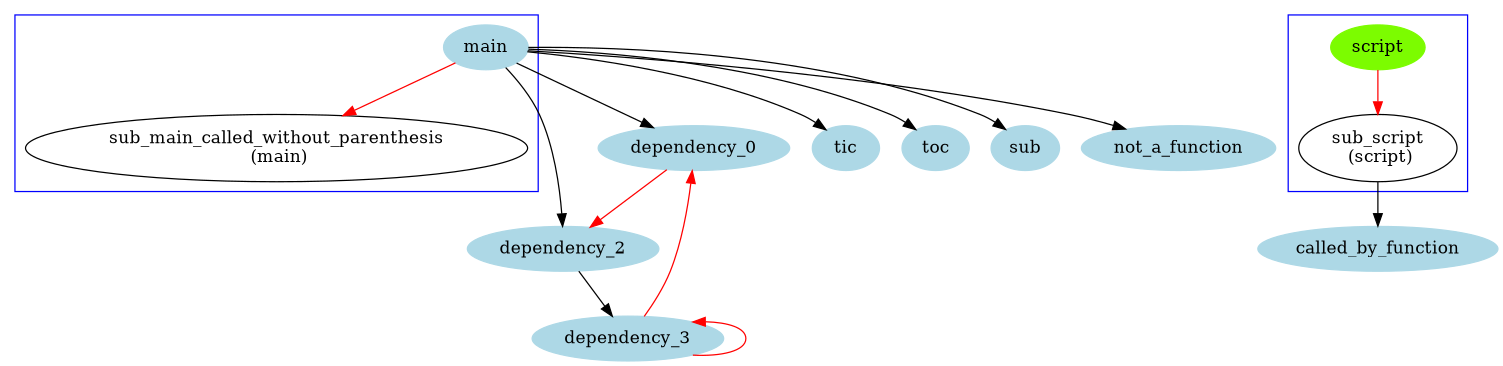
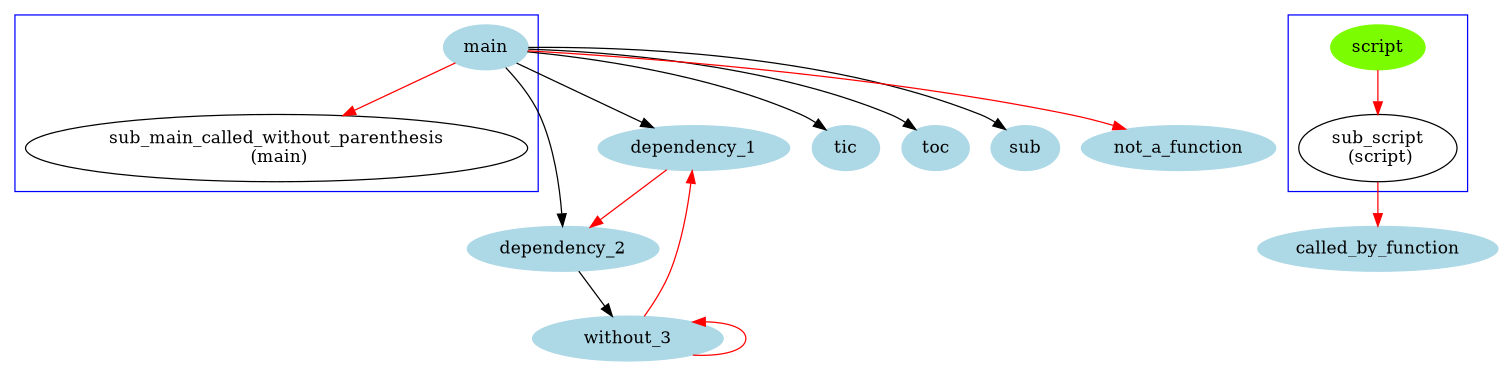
edge "main" -> "not_a_function": color black -> red
node "dependency_0": label "dependency_0" -> "dependency_1"
edge "sub_script (script)" -> "called_by_function": color black -> red
node "dependency_3": label "dependency_3" -> "without_3"
